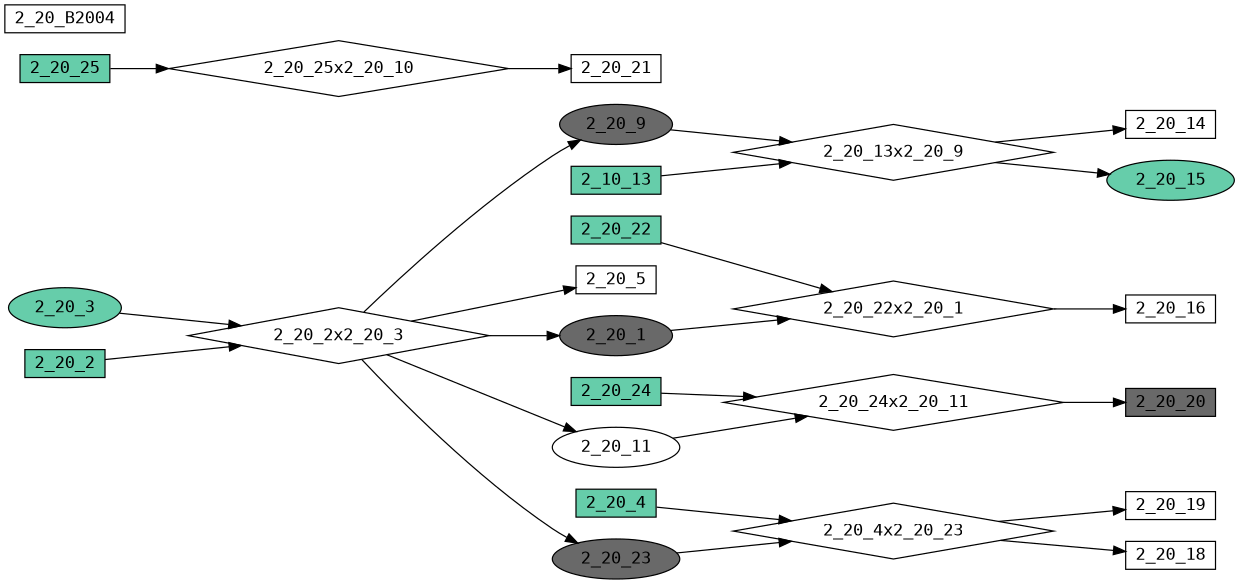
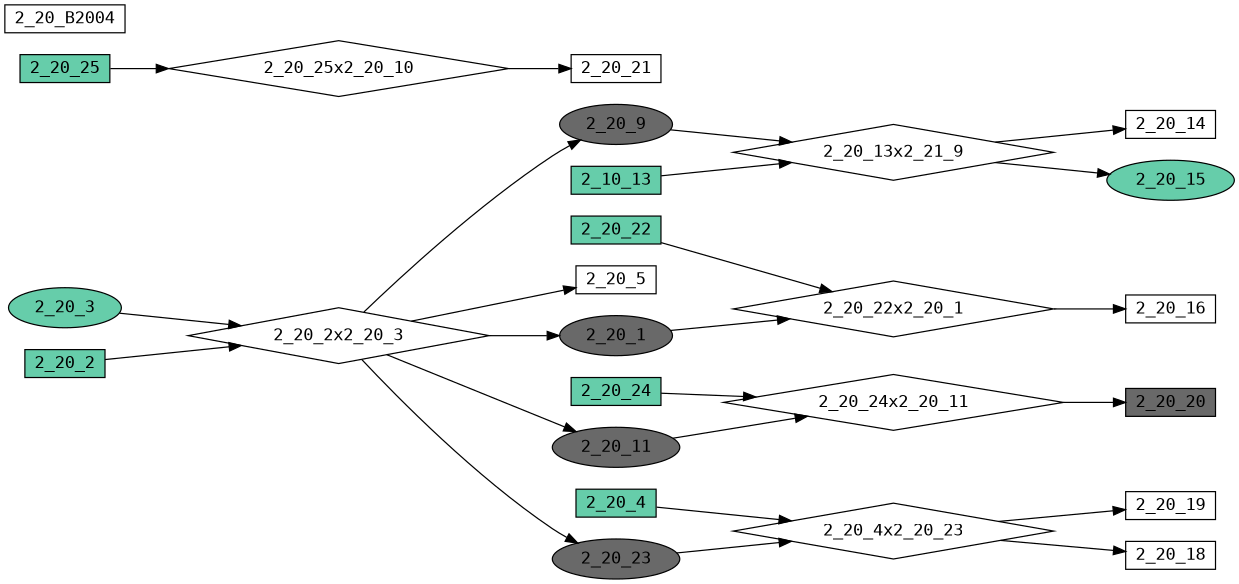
node "2_20_13x2_20_9": label "2_20_13x2_20_9" -> "2_20_13x2_21_9"
node "2_20_11": fillcolor white -> dimgrey
